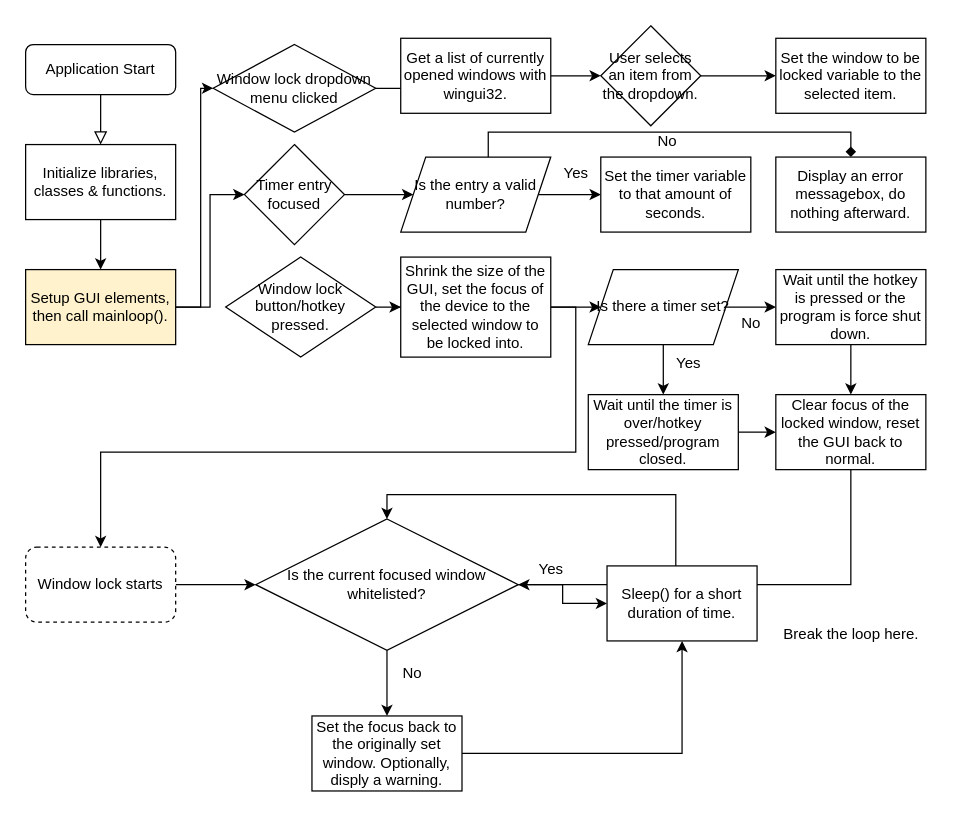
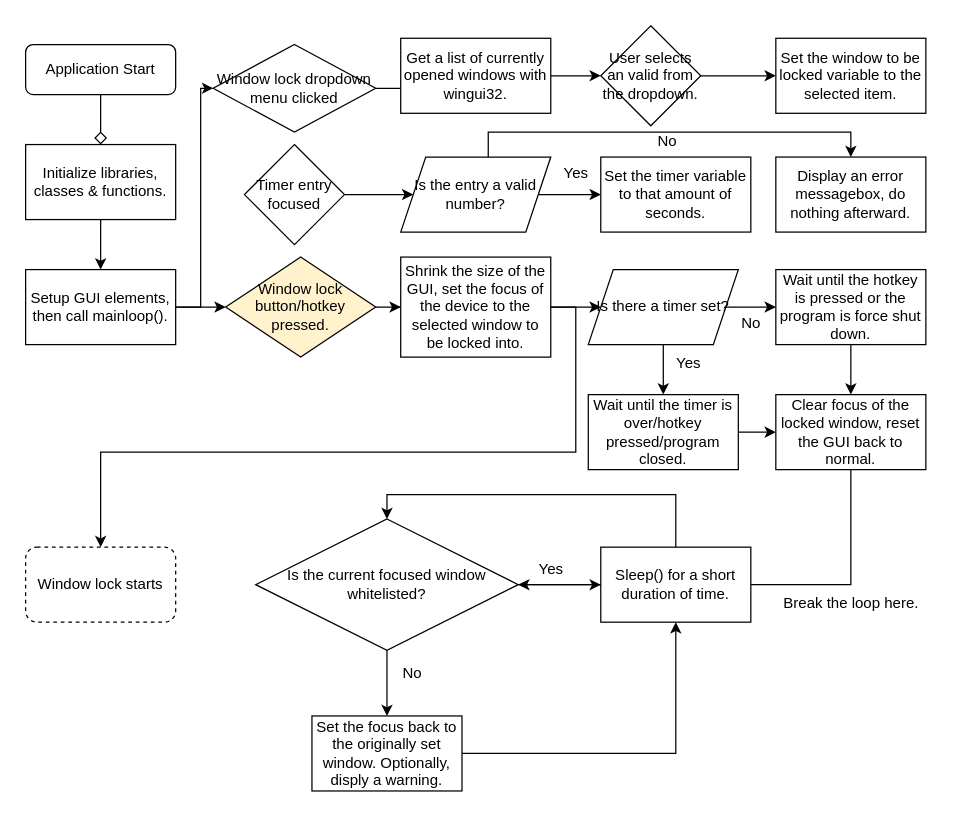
node "User selects an item from the dropdown.": label "User selects an item from the dropdown." -> "User selects an valid from the dropdown."
edge "Application Start" -> "Initialize libraries, classes & functions.": arrowhead block -> diamond
edge "Is the entry a valid number?" -> "Display an error messagebox, do nothing afterward.": arrowhead diamond -> classic
edge "Setup GUI elements, then call mainloop()." -> "Timer entry focused": removed
node "Setup GUI elements, then call mainloop().": fillcolor #fff2cc -> #ffffff
edge "Setup GUI elements, then call mainloop()." -> "Window lock button/hotkey pressed.": added
node "Window lock button/hotkey pressed.": fillcolor #ffffff -> #fff2cc
edge "Window lock starts" -> "Is the current focused window whitelisted?": removed
node "Sleep() for a short duration of time.": moved (682, 603) -> (676, 584)
node "Break the loop here.": moved (851, 634) -> (851, 603)
